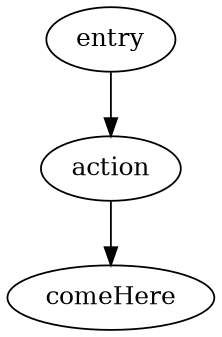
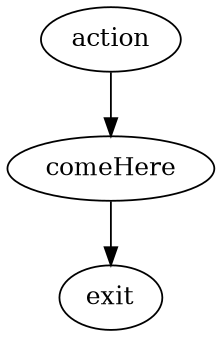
node "entry": removed
node "exit": added
